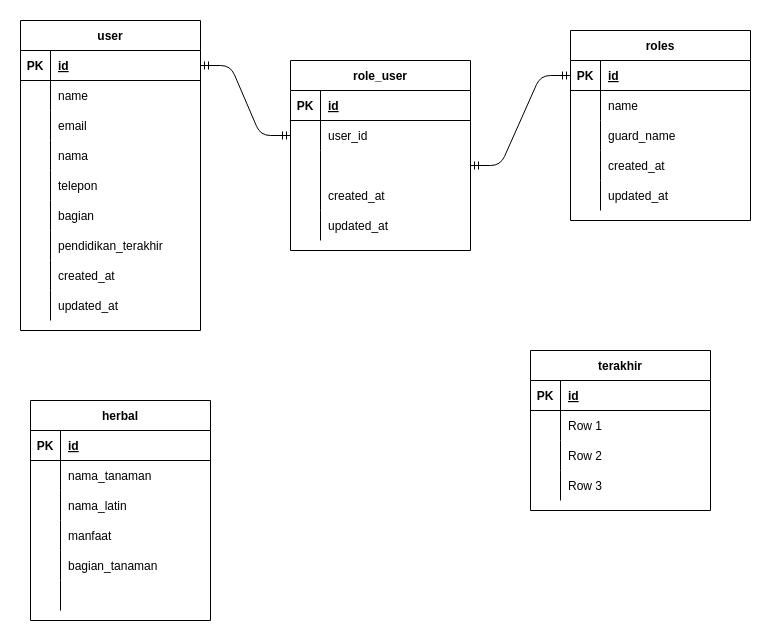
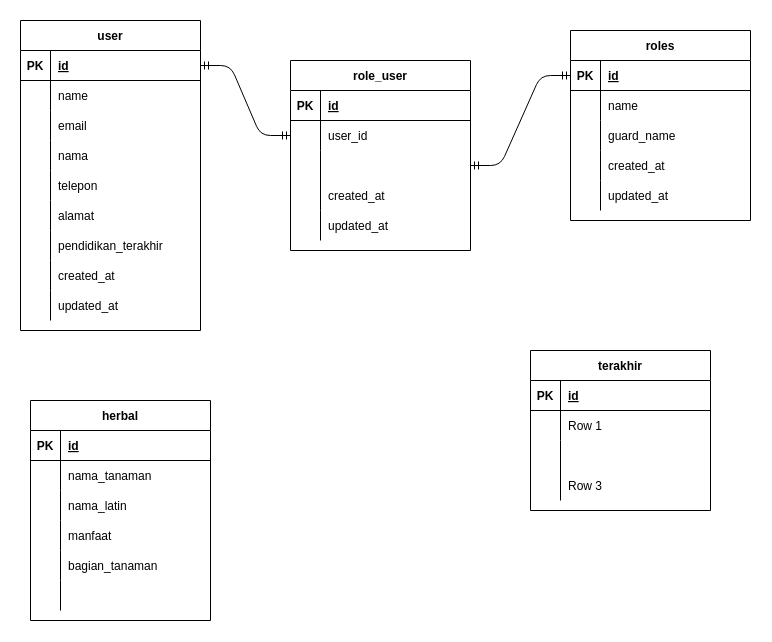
node "bagian": label "bagian" -> "alamat"
node "Row 2": removed
